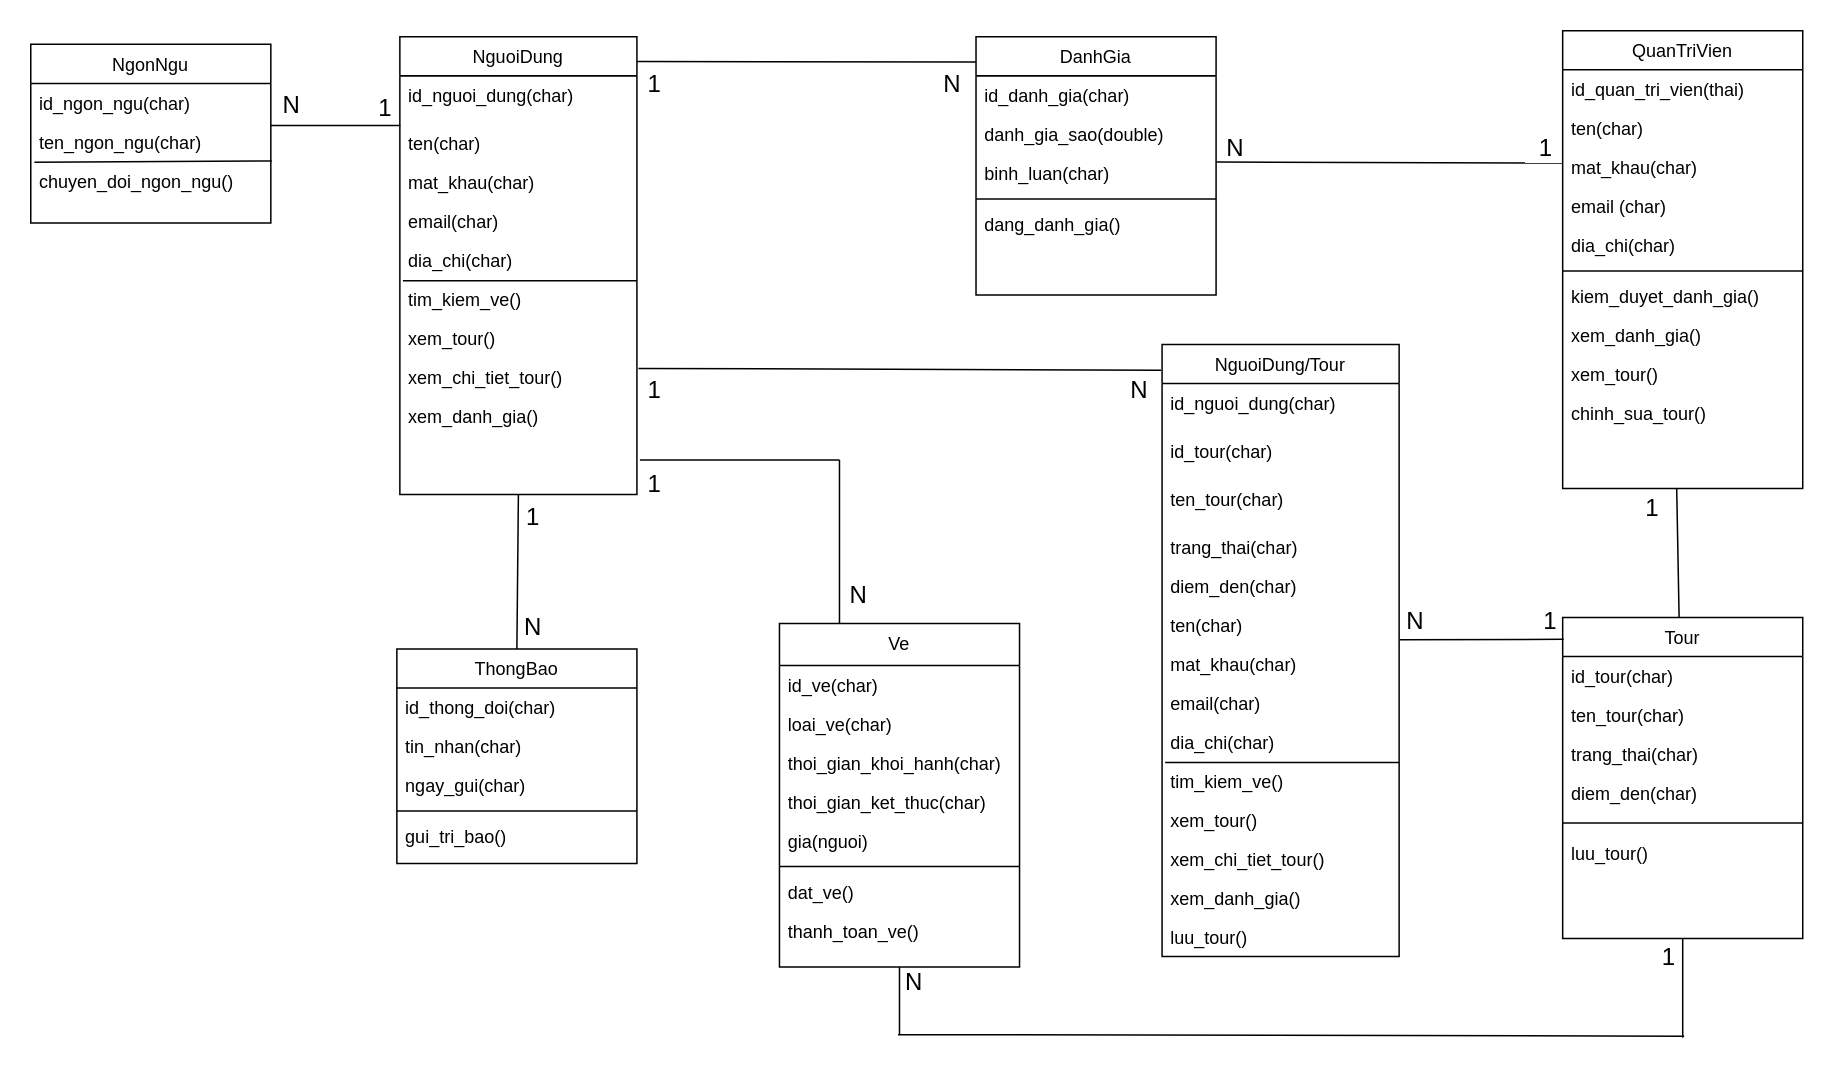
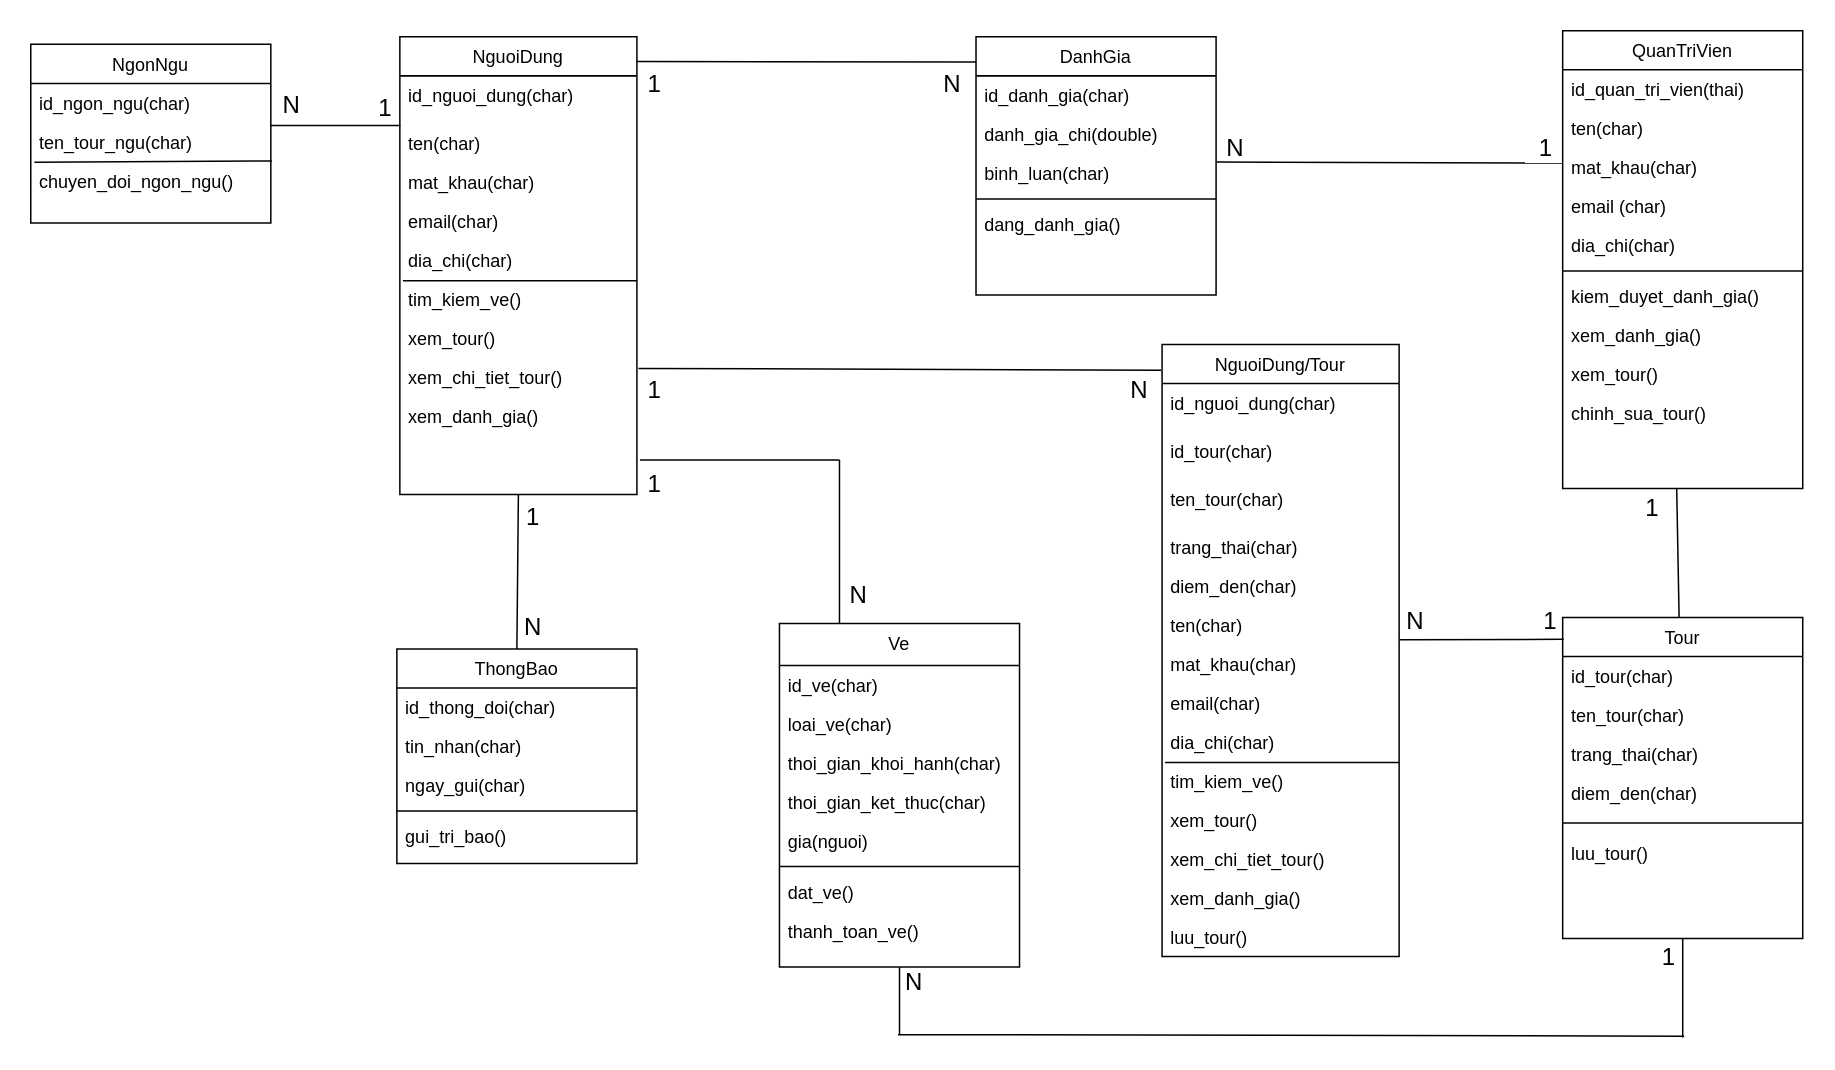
node "danh_gia_sao(double)": label "danh_gia_sao(double)" -> "danh_gia_chi(double)"
node "ten_ngon_ngu(char)": label "ten_ngon_ngu(char)" -> "ten_tour_ngu(char)"
